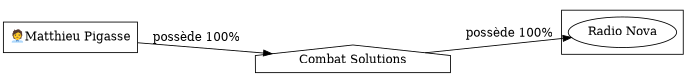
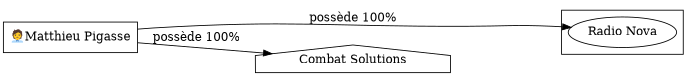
edge "Combat Solutions" -> "Radio Nova": now "🧑‍💼Matthieu Pigasse" -> "Radio Nova"
